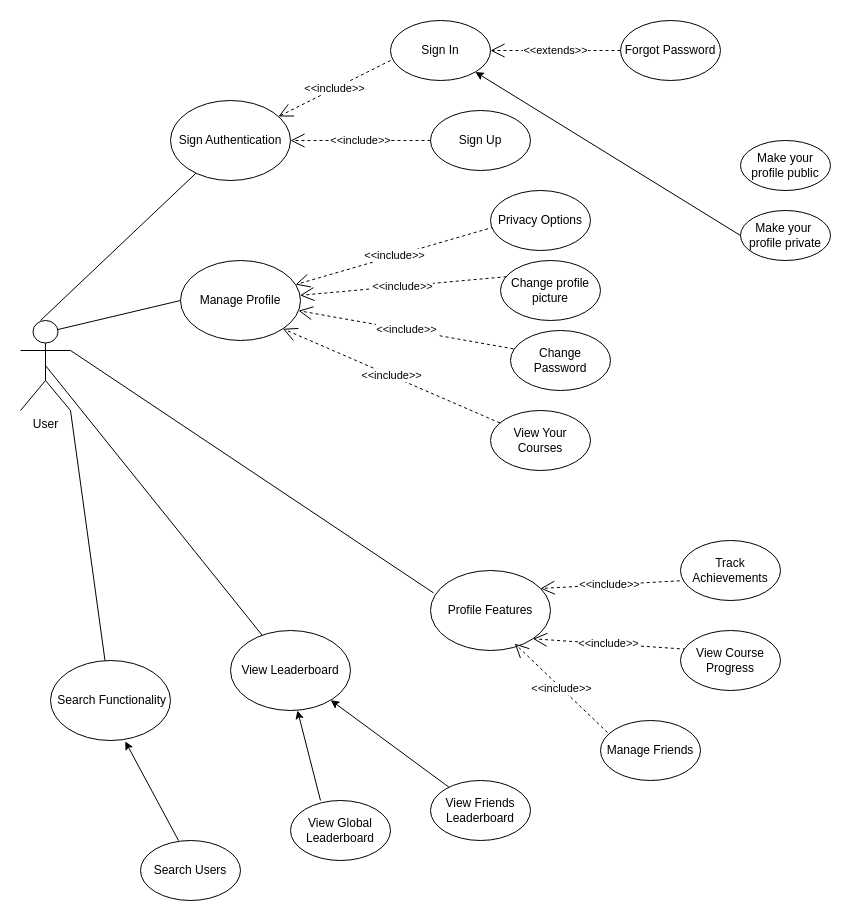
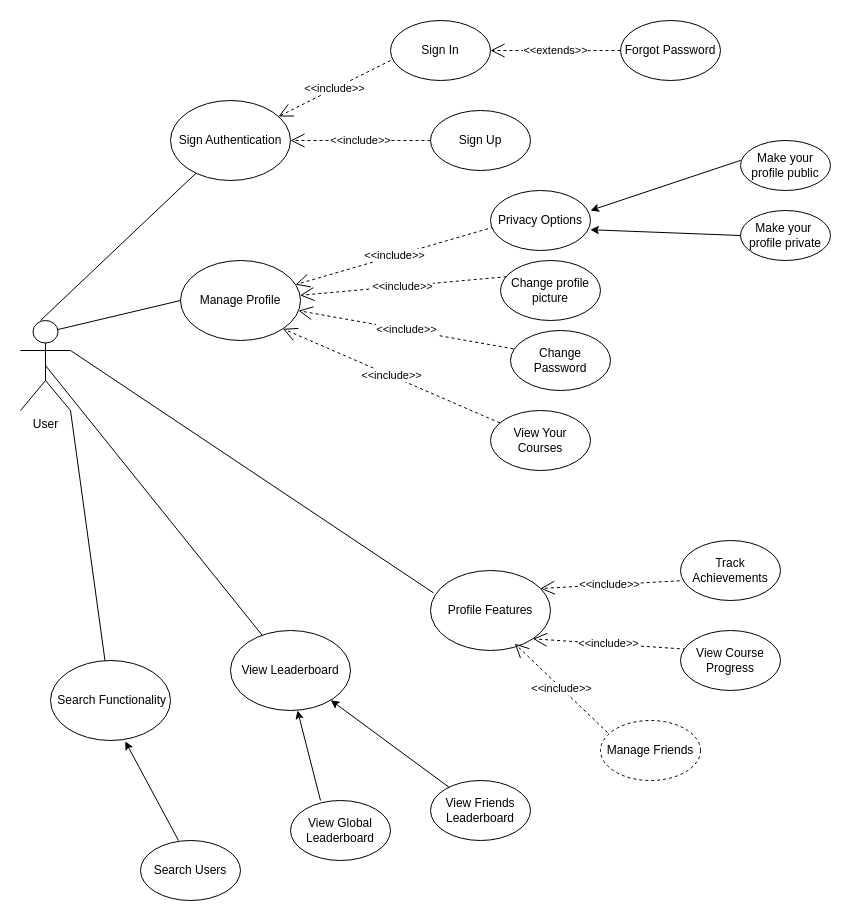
edge "Make your profile private" -> "Sign In": now "Make your profile private" -> "Privacy Options"
edge "Make your profile public" -> "Privacy Options": added
node "Manage Friends": style solid -> dashed
